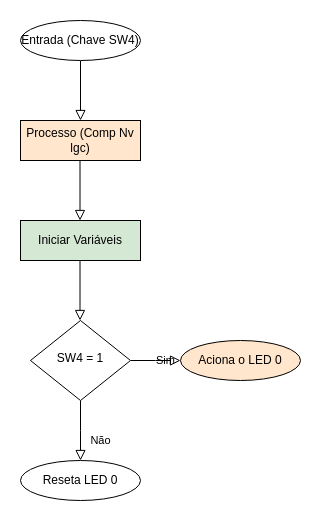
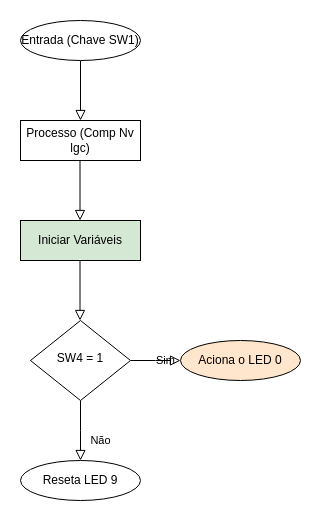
node "Entrada (Chave SW4)": label "Entrada (Chave SW4)" -> "Entrada (Chave SW1)"
node "Processo (Comp Nv lgc)": fillcolor #ffe6cc -> #ffffff
node "Reseta LED 0": label "Reseta LED 0" -> "Reseta LED 9"
